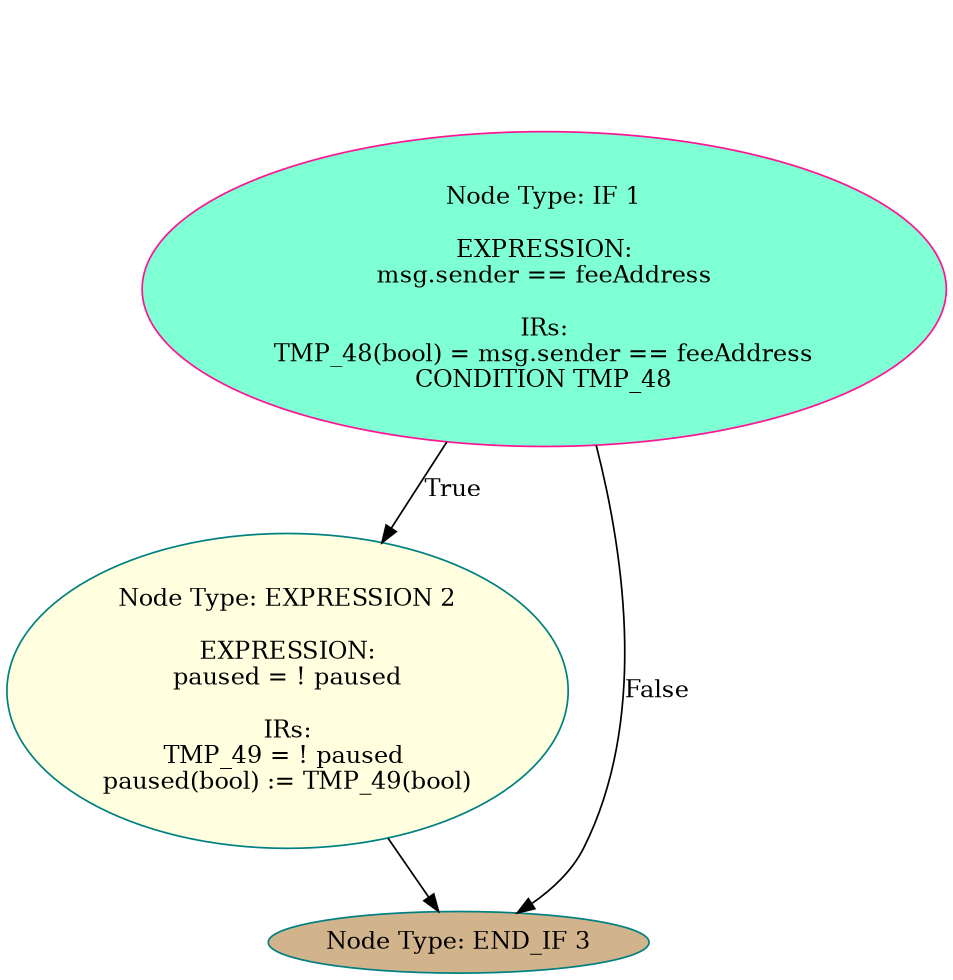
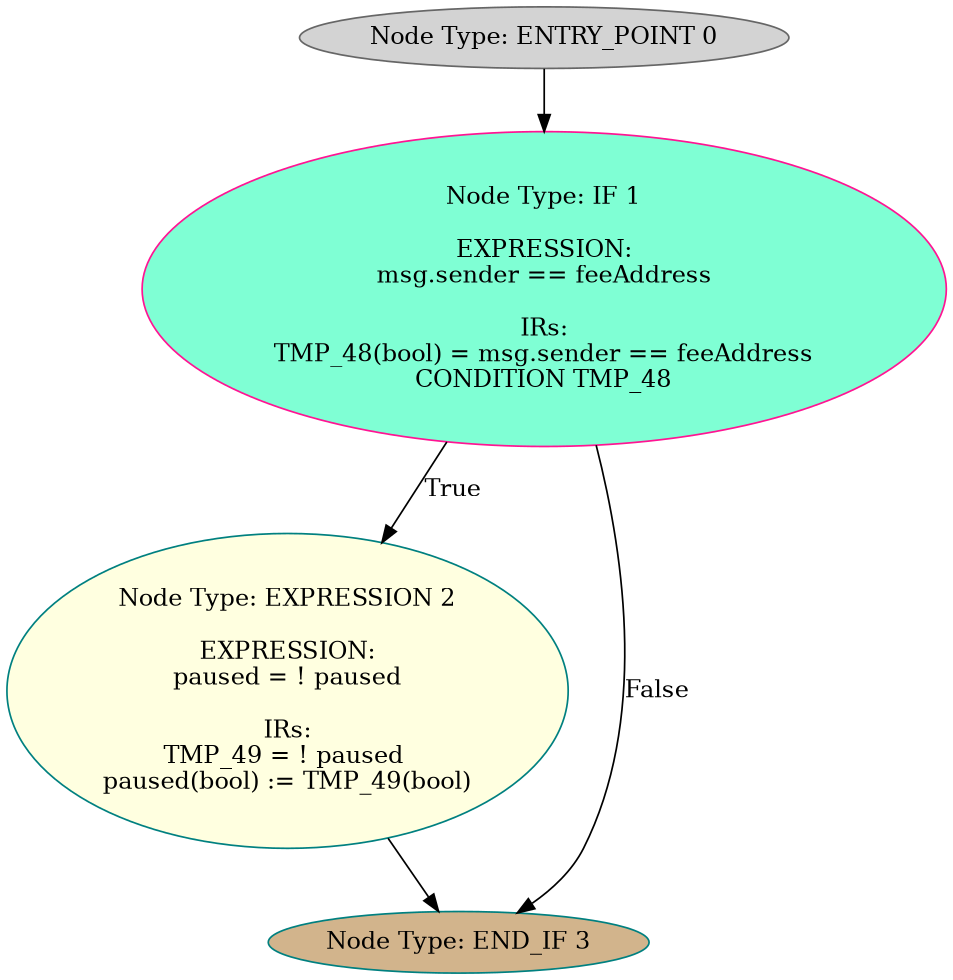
node "Node Type: ENTRY_POINT 0": added
